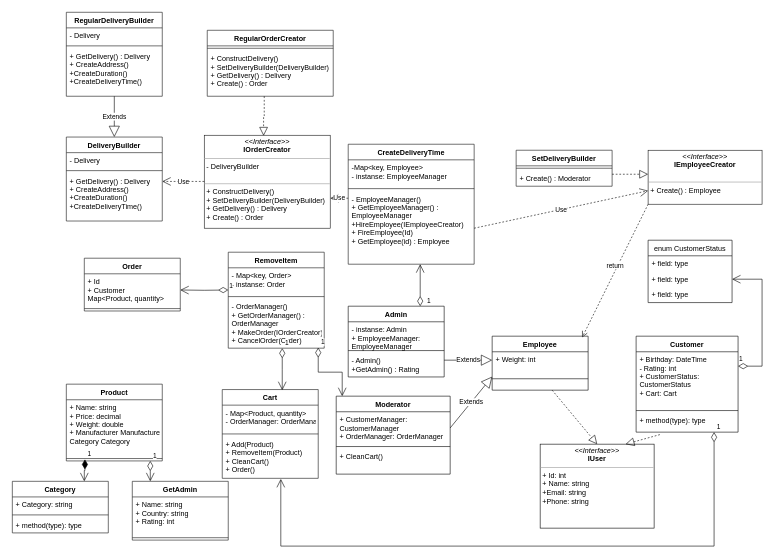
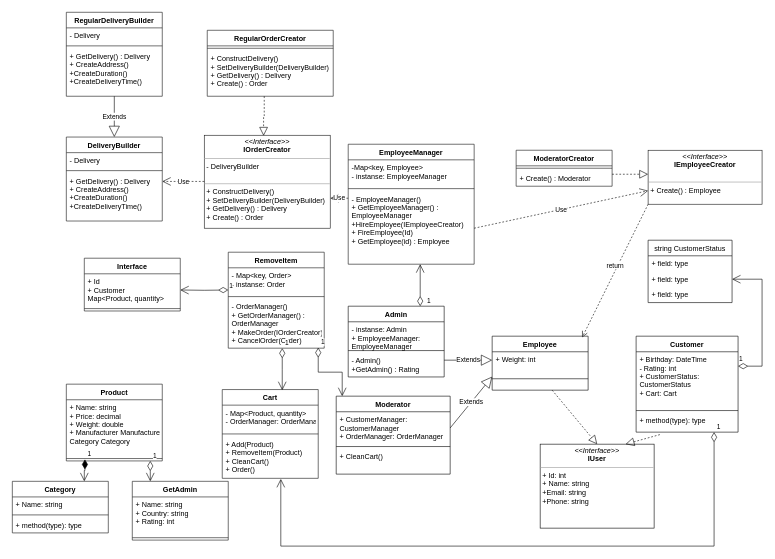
node "CreateDeliveryTime": label "CreateDeliveryTime" -> "EmployeeManager"
node "SetDeliveryBuilder": label "SetDeliveryBuilder" -> "ModeratorCreator"
node "enum CustomerStatus": label "enum CustomerStatus" -> "string CustomerStatus"
node "Order": label "Order" -> "Interface"
node "+ Category: string": label "+ Category: string" -> "+ Name: string"
